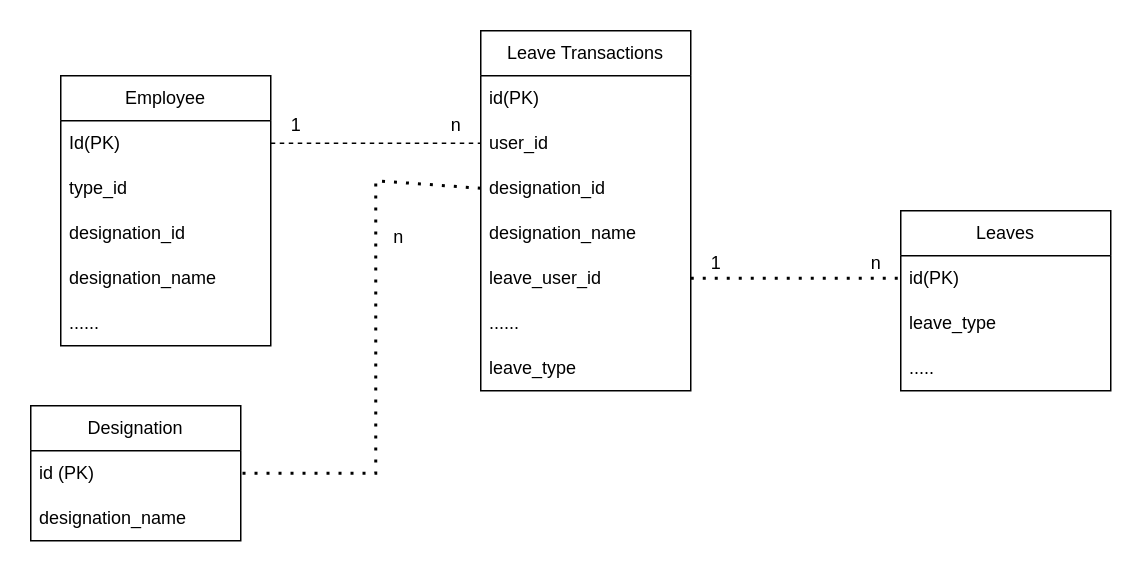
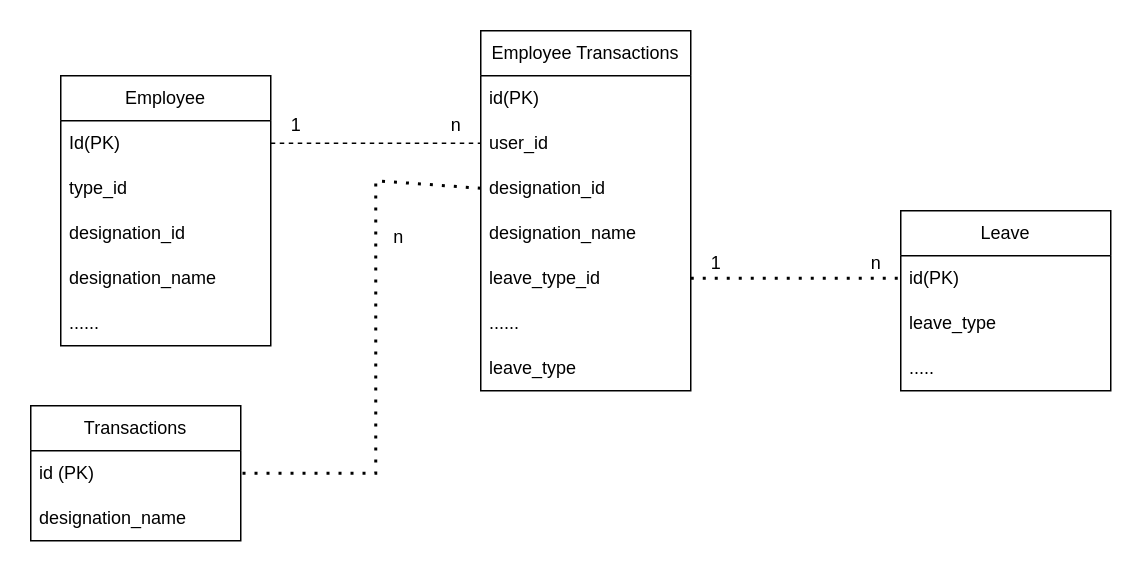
node "Leave Transactions": label "Leave Transactions" -> "Employee Transactions"
node "Leaves": label "Leaves" -> "Leave"
node "leave_user_id": label "leave_user_id" -> "leave_type_id"
node "Designation": label "Designation" -> "Transactions"
